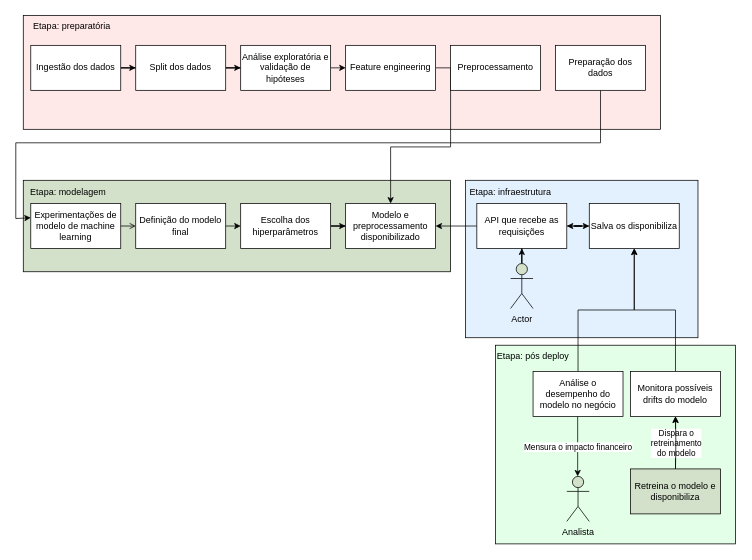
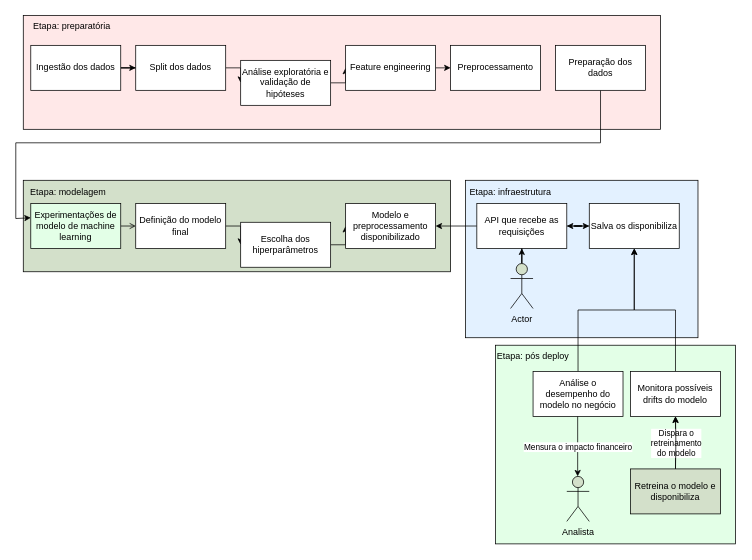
node "Análise exploratória e validação de hipóteses": moved (285, 68) -> (285, 83)
edge "Feature engineering" -> "Modelo e preprocessamento disponibilizado": now "Feature engineering" -> "Preprocessamento"
node "Experimentações de modelo de machine learning": fillcolor #ffffff -> #e3ffe7
node "Escolha dos hiperparâmetros": moved (285, 226) -> (285, 245)
